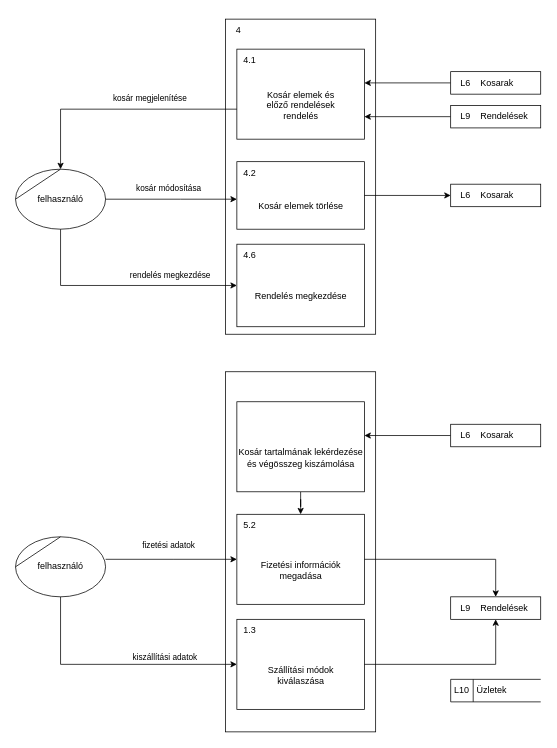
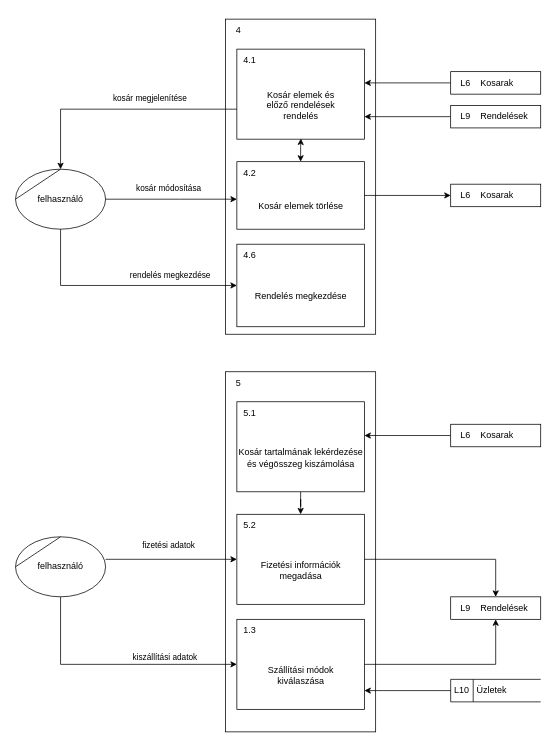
edge "Kosár elemek és előző rendelések rendelés" -- "Kosár elemek törlése": added
node "5": added
node "5.1": added
edge "Üzletek" -> "Szállítási módok kiválaszása": added
